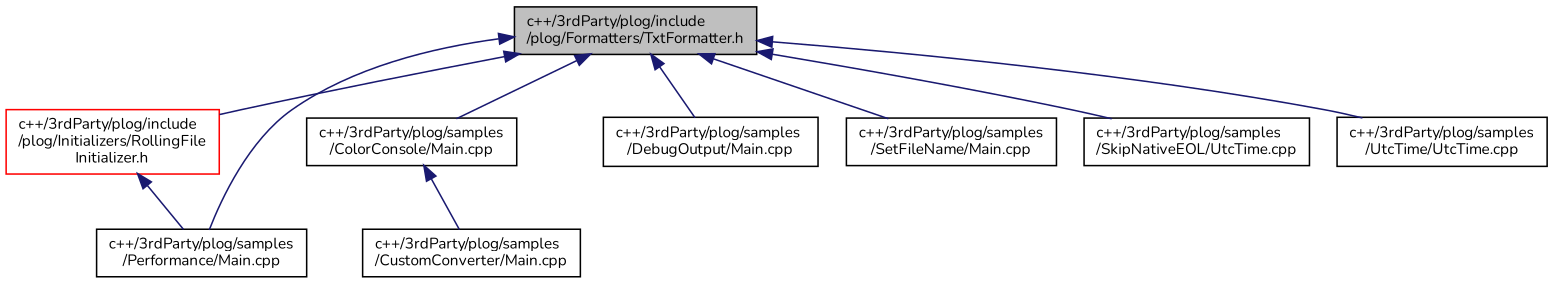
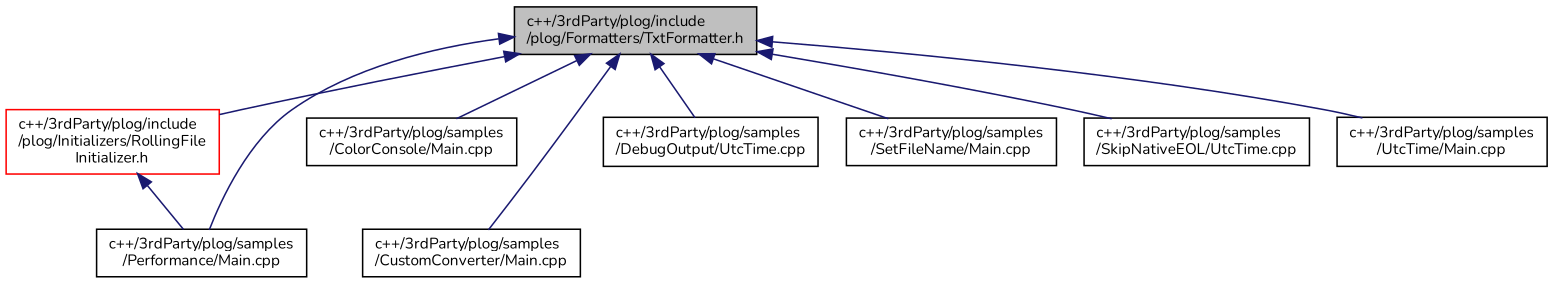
node "c++/3rdParty/plog/samples /DebugOutput/Main.cpp": label "c++/3rdParty/plog/samples /DebugOutput/Main.cpp" -> "c++/3rdParty/plog/samples /DebugOutput/UtcTime.cpp"
node "c++/3rdParty/plog/samples /UtcTime/UtcTime.cpp": label "c++/3rdParty/plog/samples /UtcTime/UtcTime.cpp" -> "c++/3rdParty/plog/samples /UtcTime/Main.cpp"
edge "c++/3rdParty/plog/samples /CustomConverter/Main.cpp" -> "c++/3rdParty/plog/samples /ColorConsole/Main.cpp": now "c++/3rdParty/plog/samples /CustomConverter/Main.cpp" -> "c++/3rdParty/plog/include /plog/Formatters/TxtFormatter.h"
